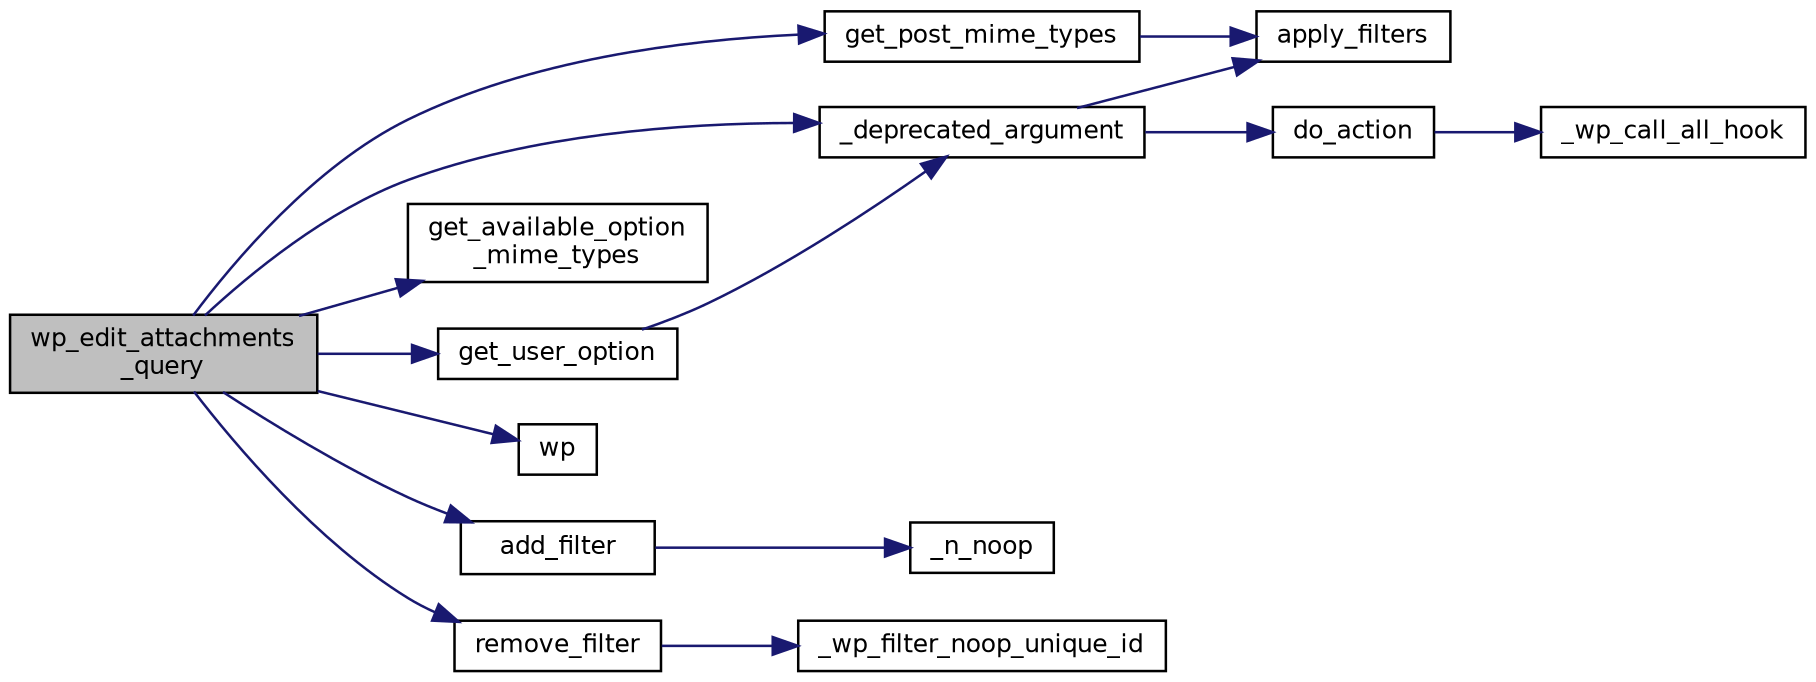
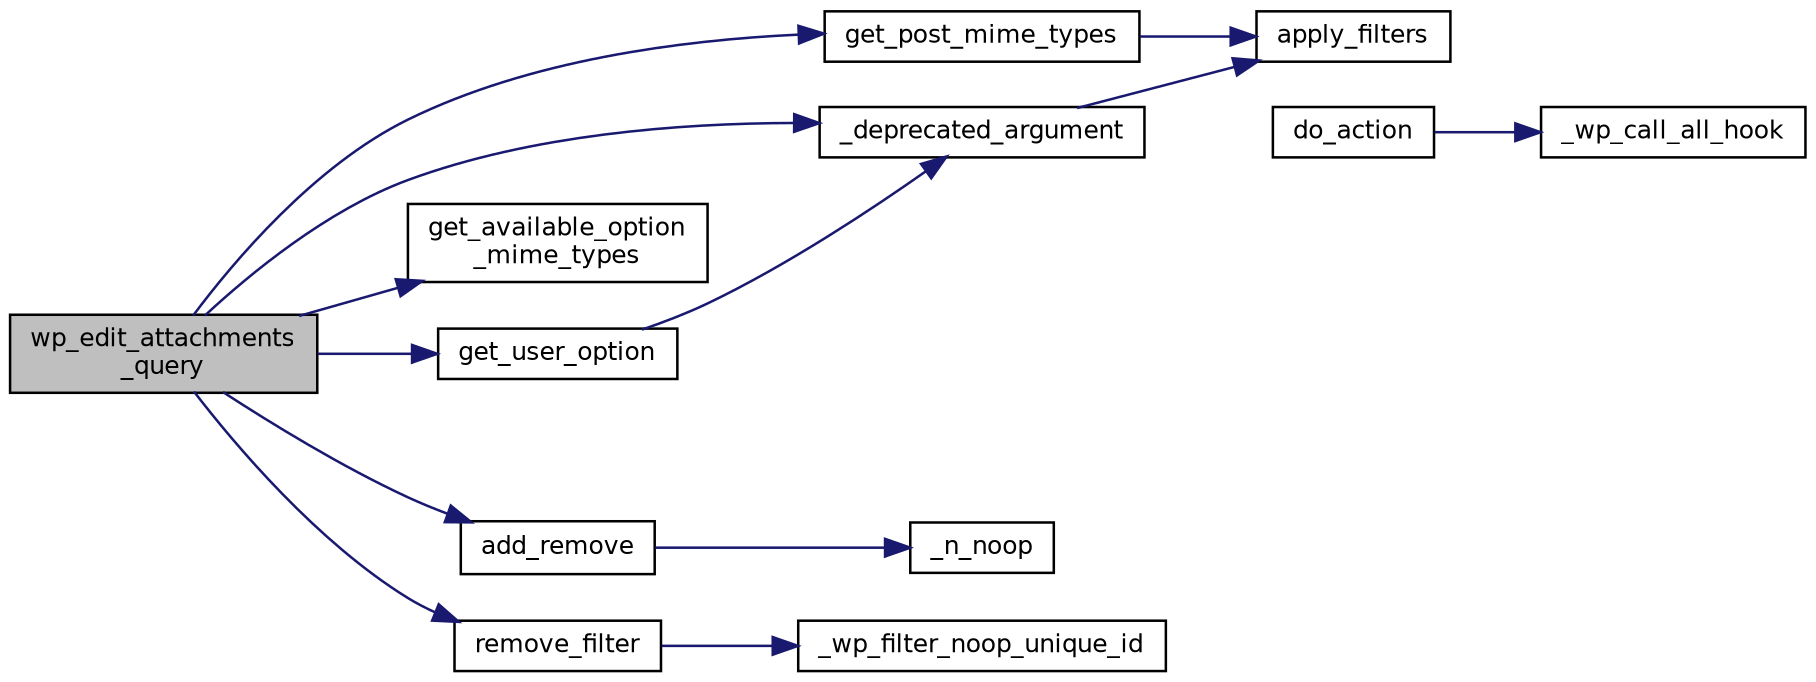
edge "_deprecated_argument" -> "do_action": removed
node "wp": removed
node "add_filter": label "add_filter" -> "add_remove"
